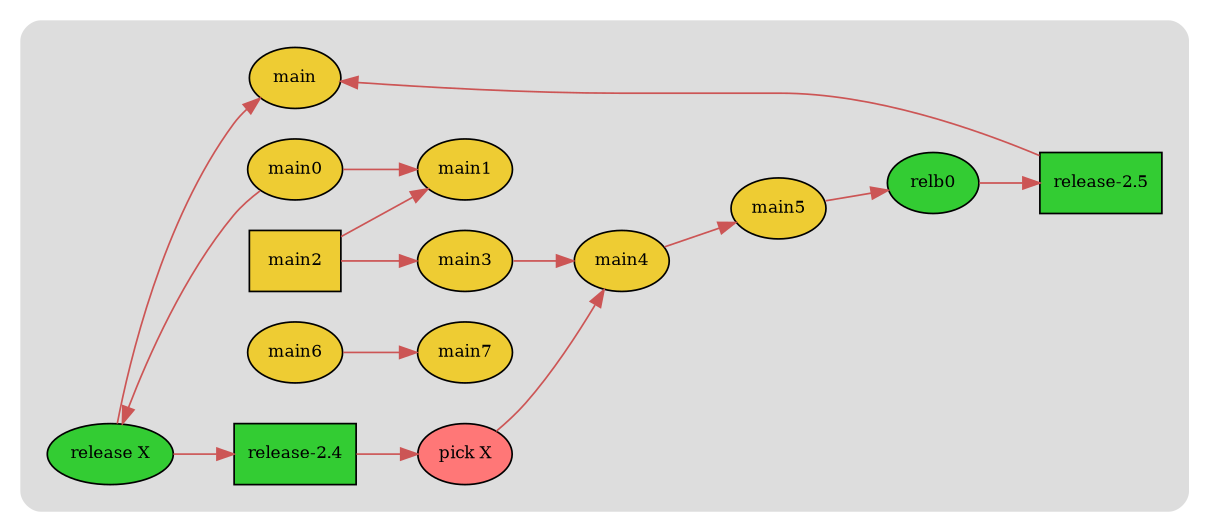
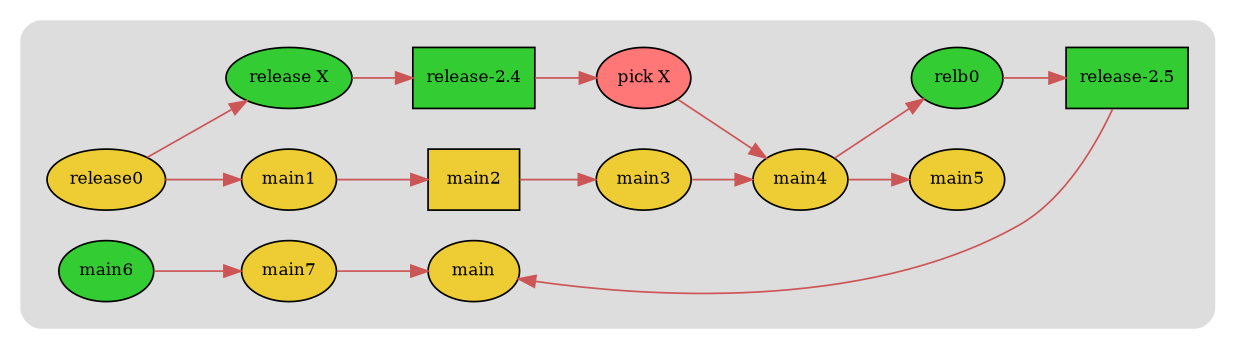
node "main0": label "main0" -> "release0"
edge "main5" -> "relb0": now "main4" -> "relb0"
edge "main2" -> "main1": reversed
edge "release X" -> "main": now "main7" -> "main"
node "main6": fillcolor #eecc33 -> #33cc33
